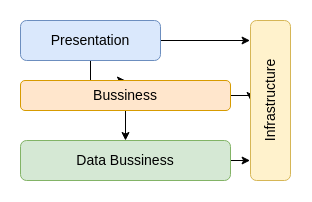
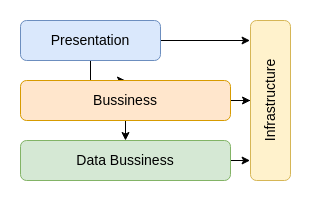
node "Bussiness": size 210x30 -> 210x40
